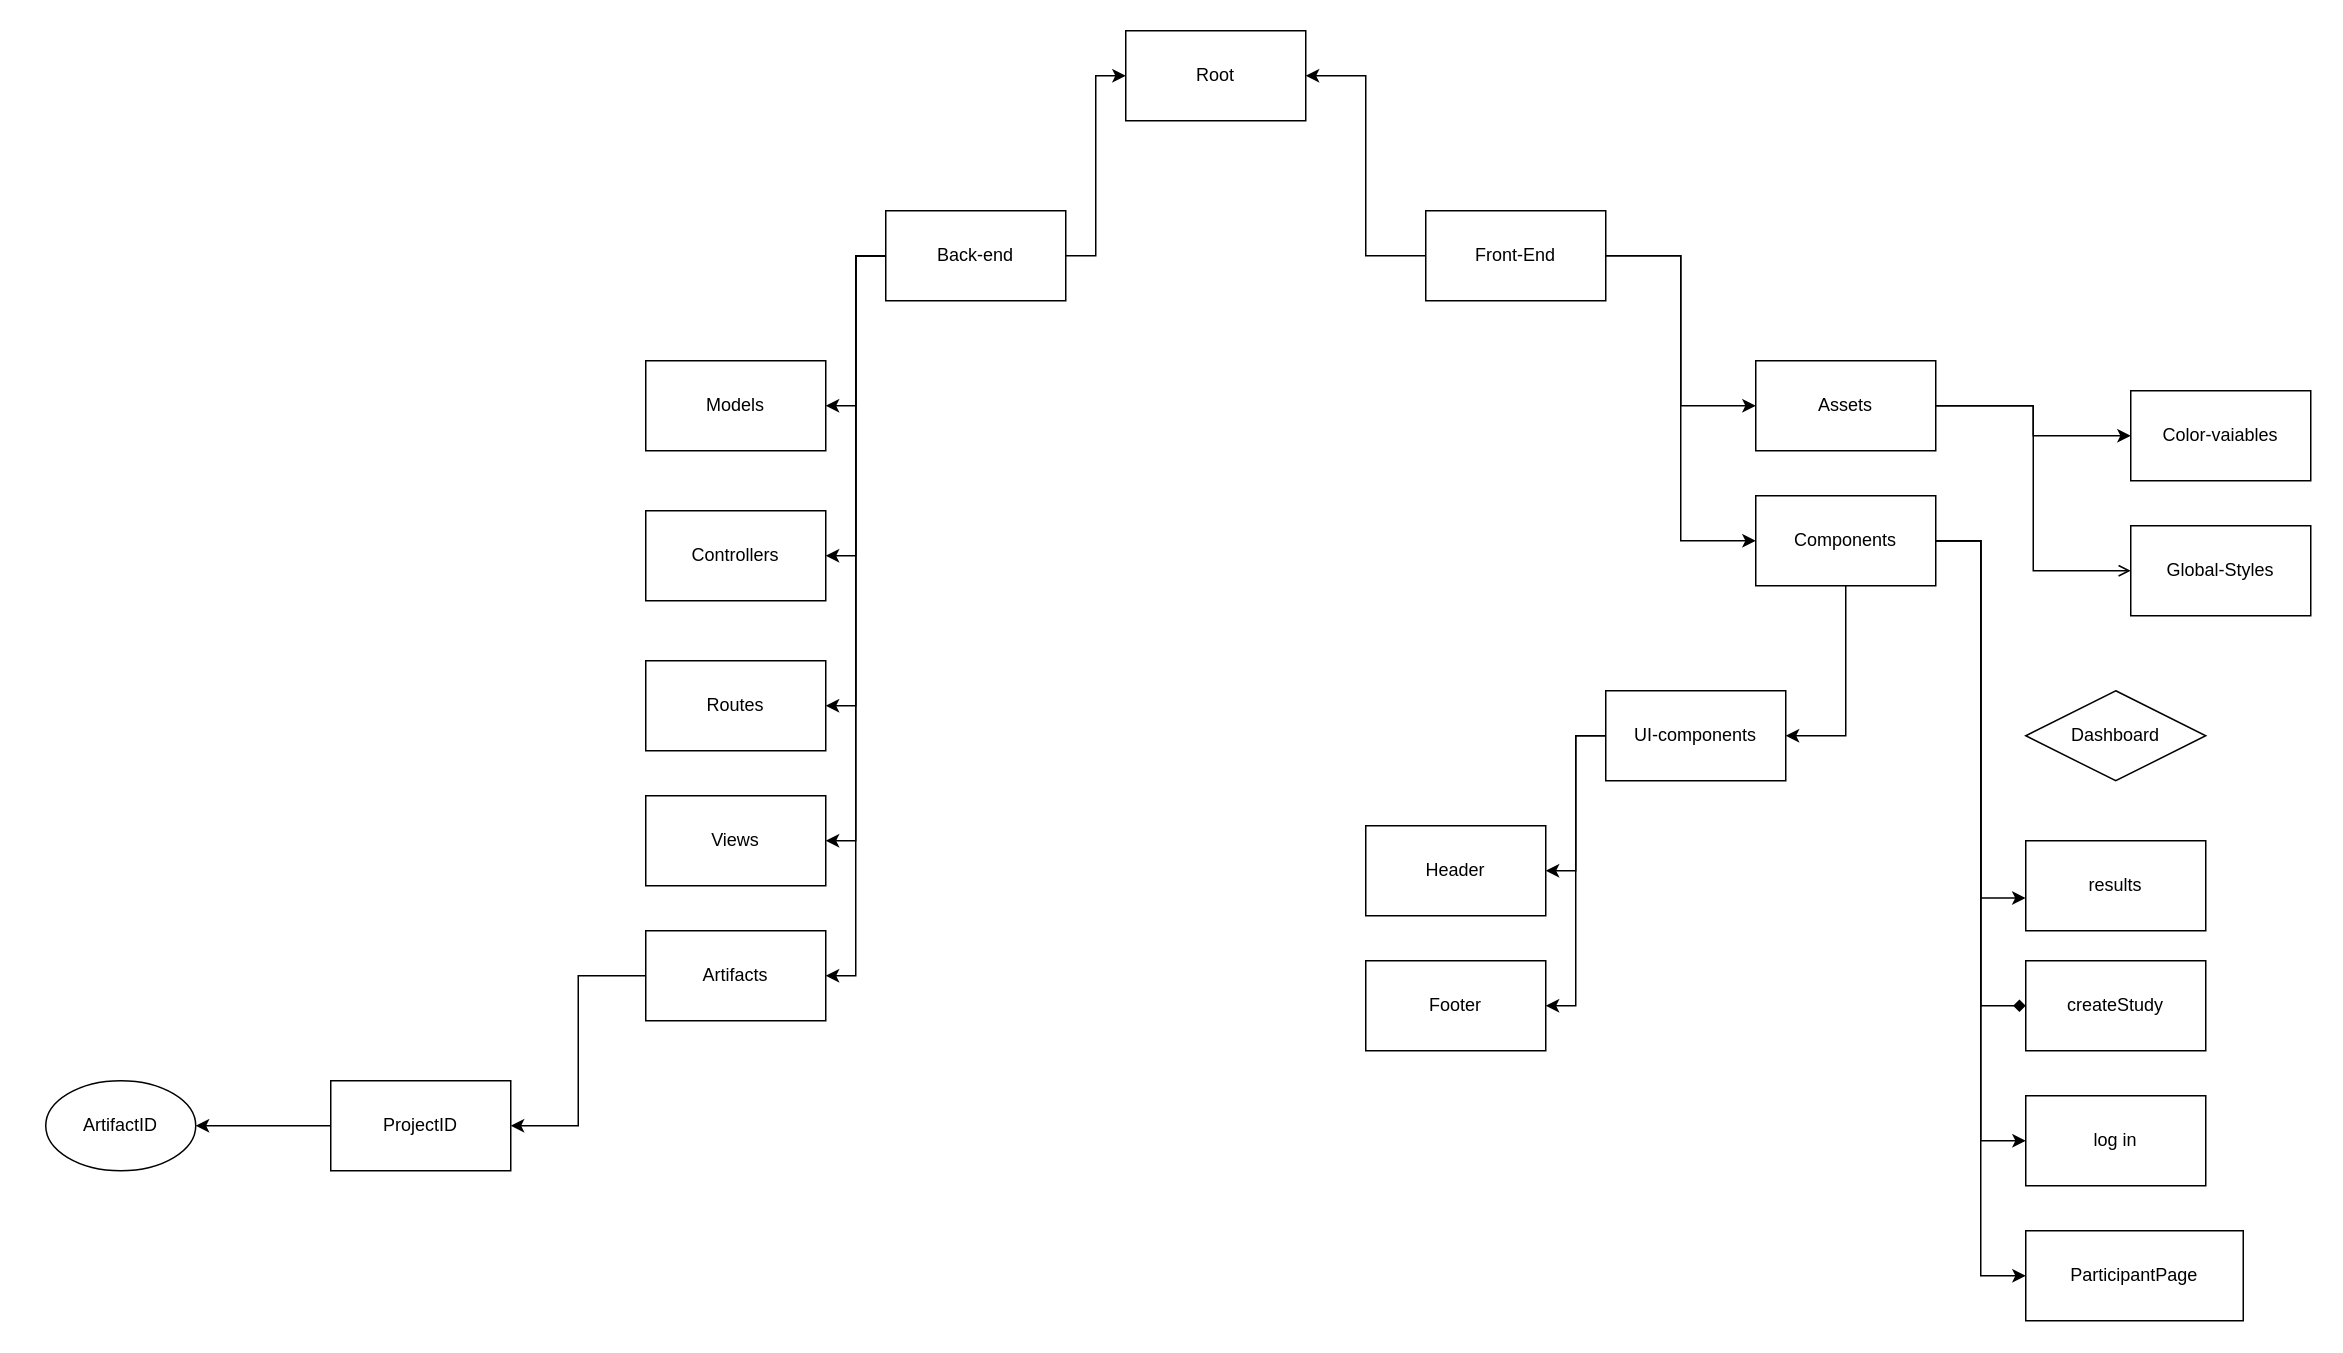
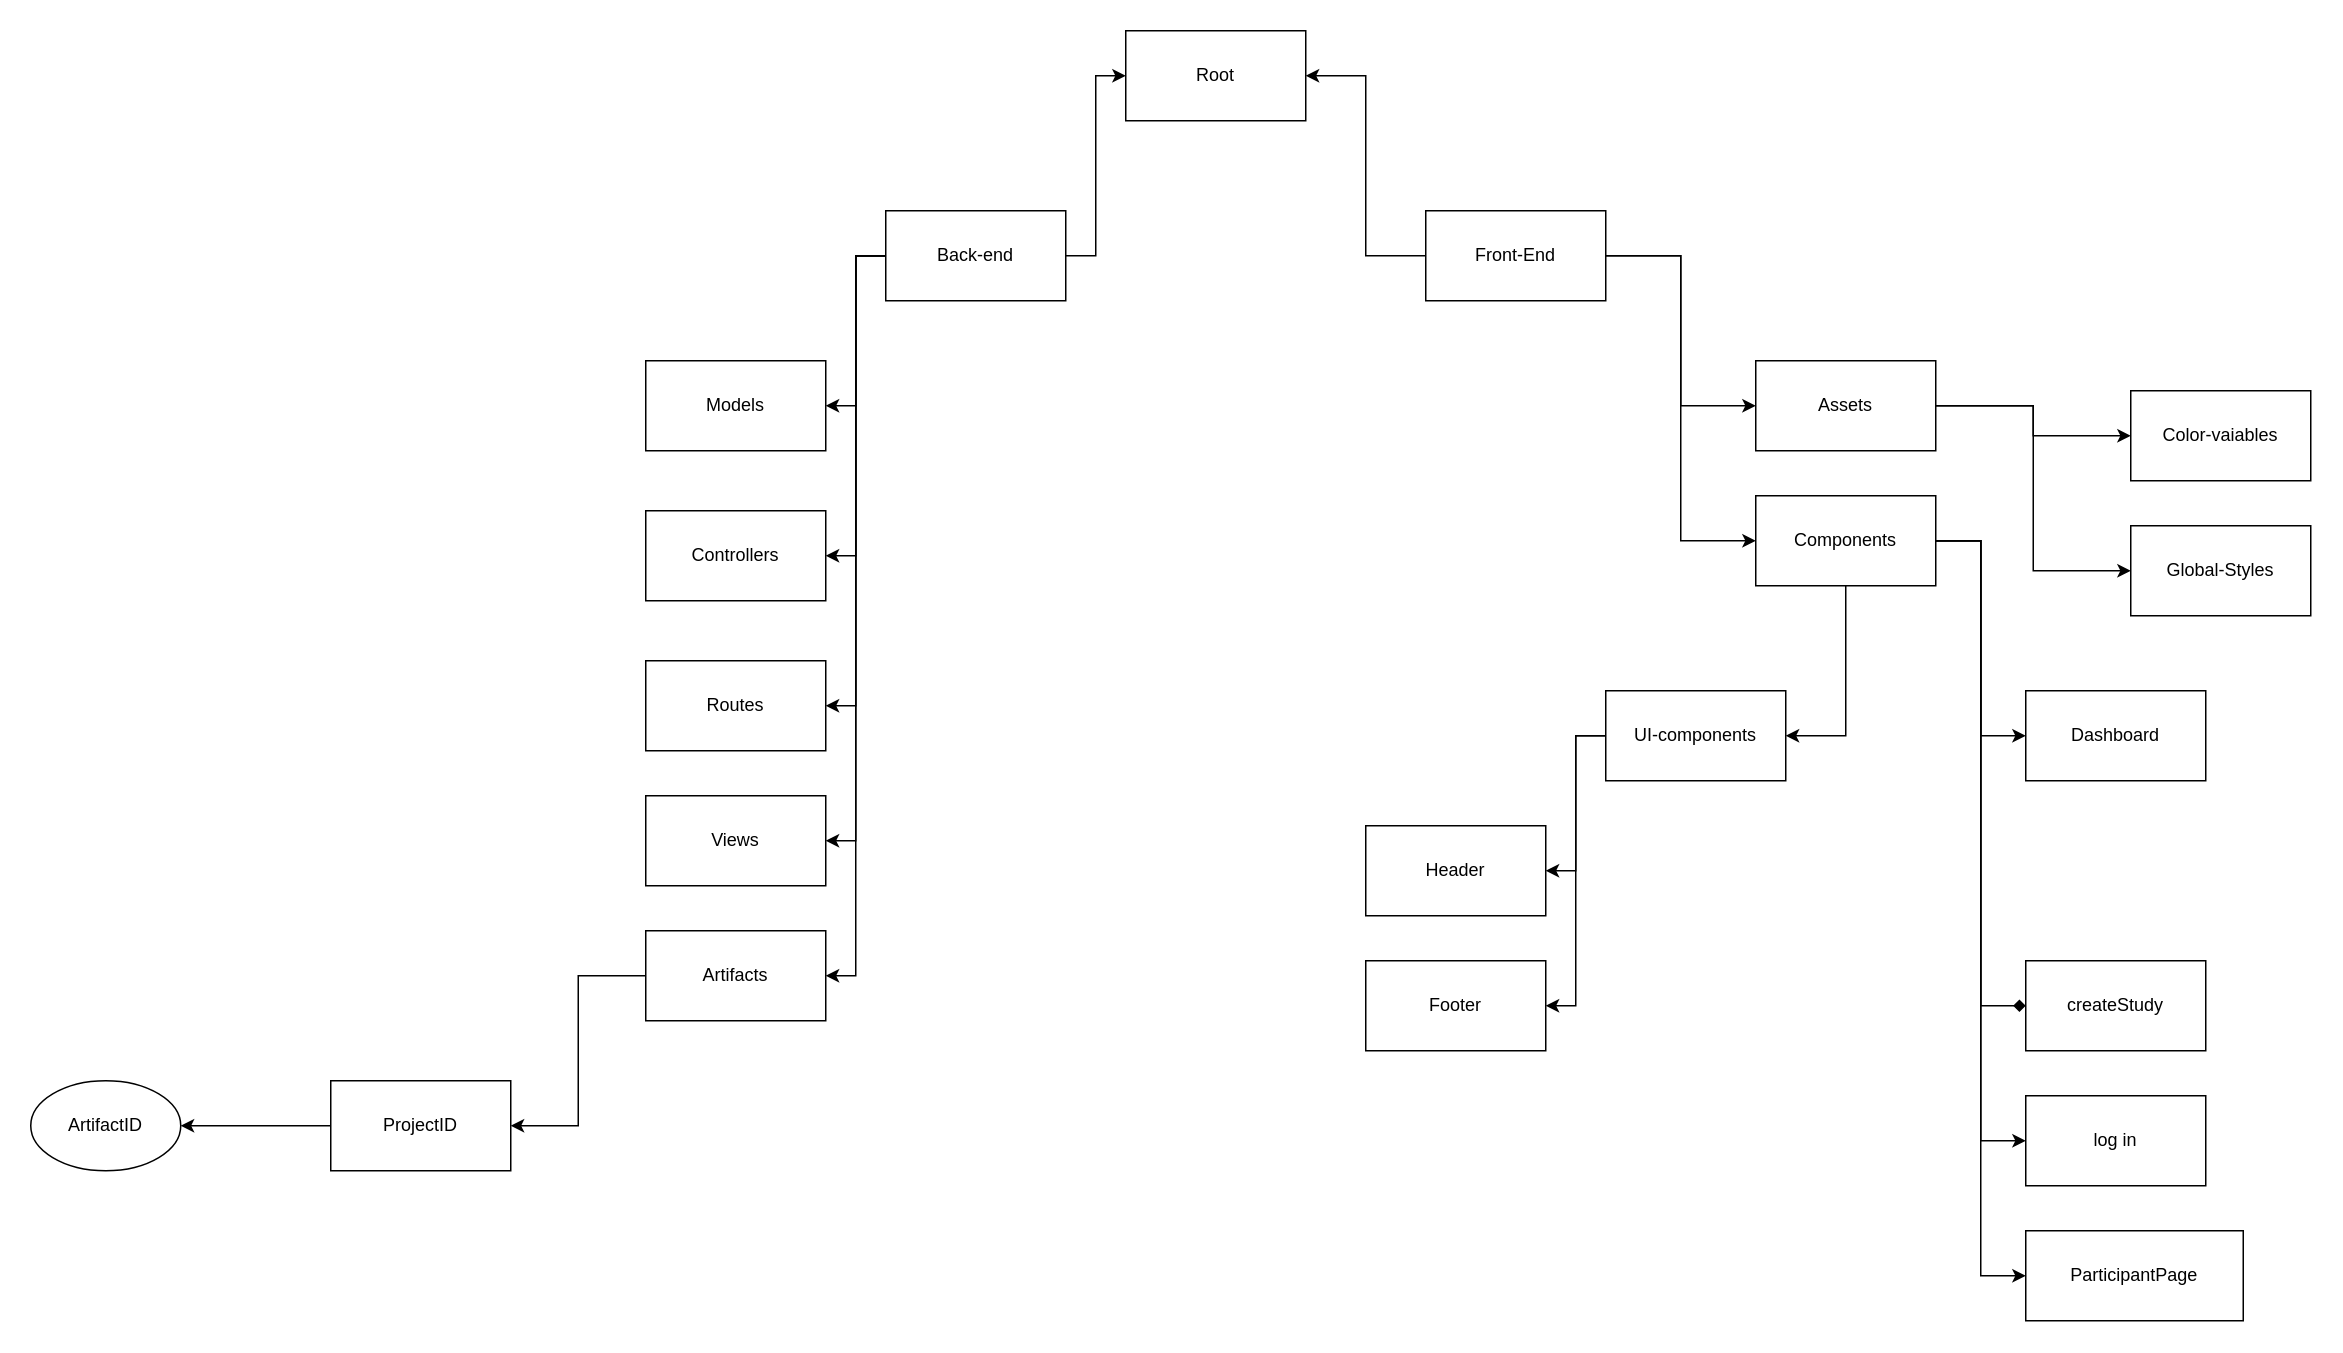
edge "Assets" -> "Global-Styles": arrowhead open -> classic
edge "Components" -> "Dashboard": added
node "Dashboard": shape diamond -> rectangle
node "results": removed
edge "Components" -> "results": removed
node "ArtifactID": moved (121, 1126) -> (106, 1126)
